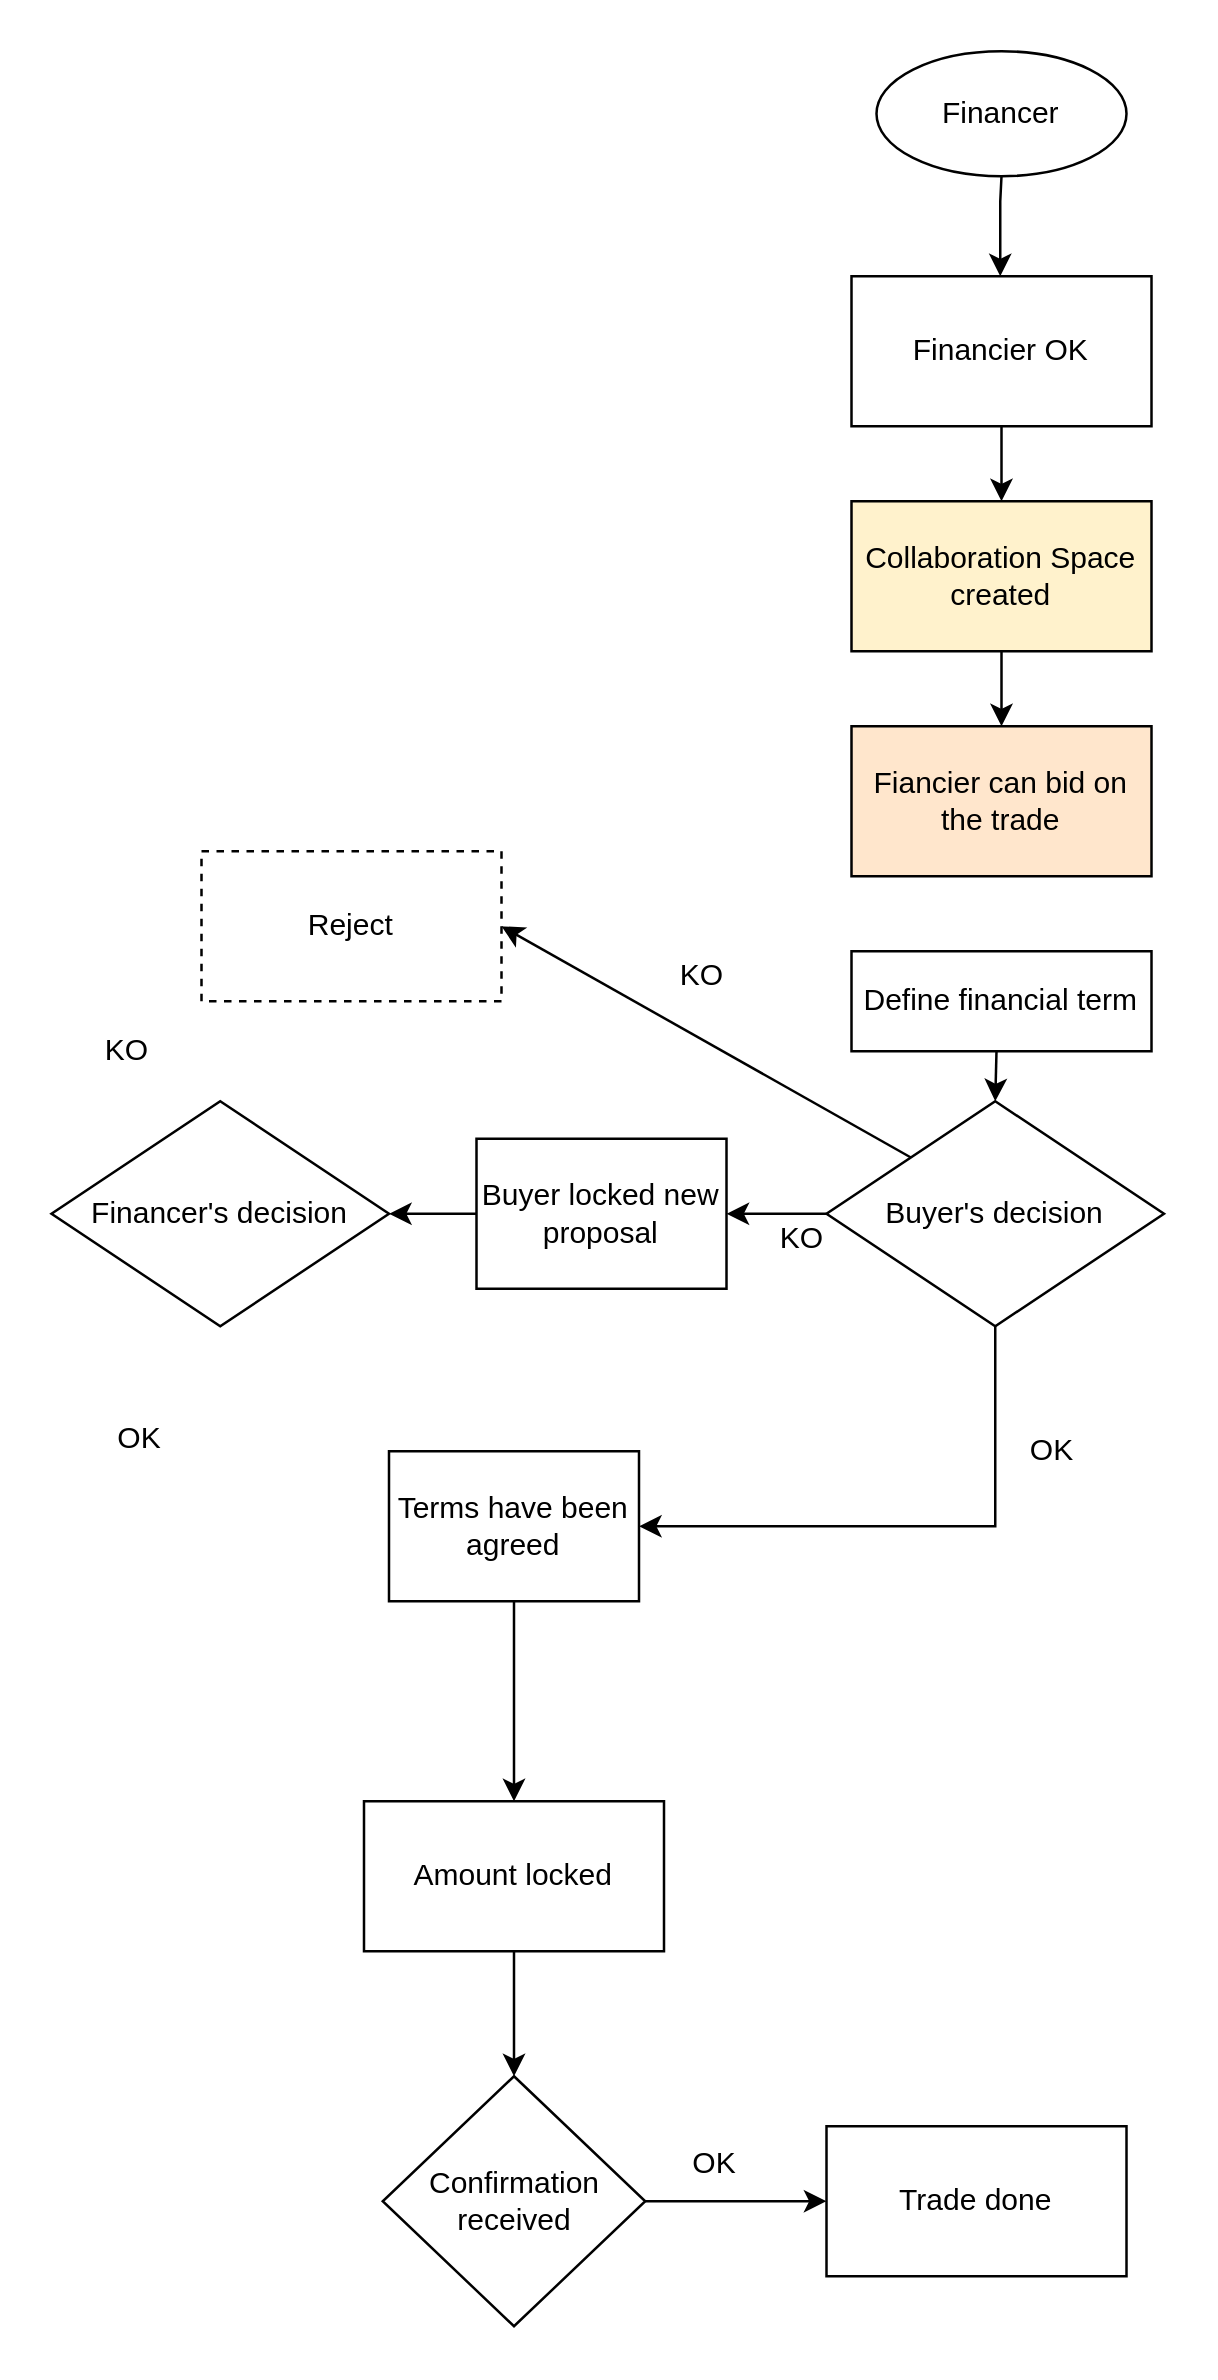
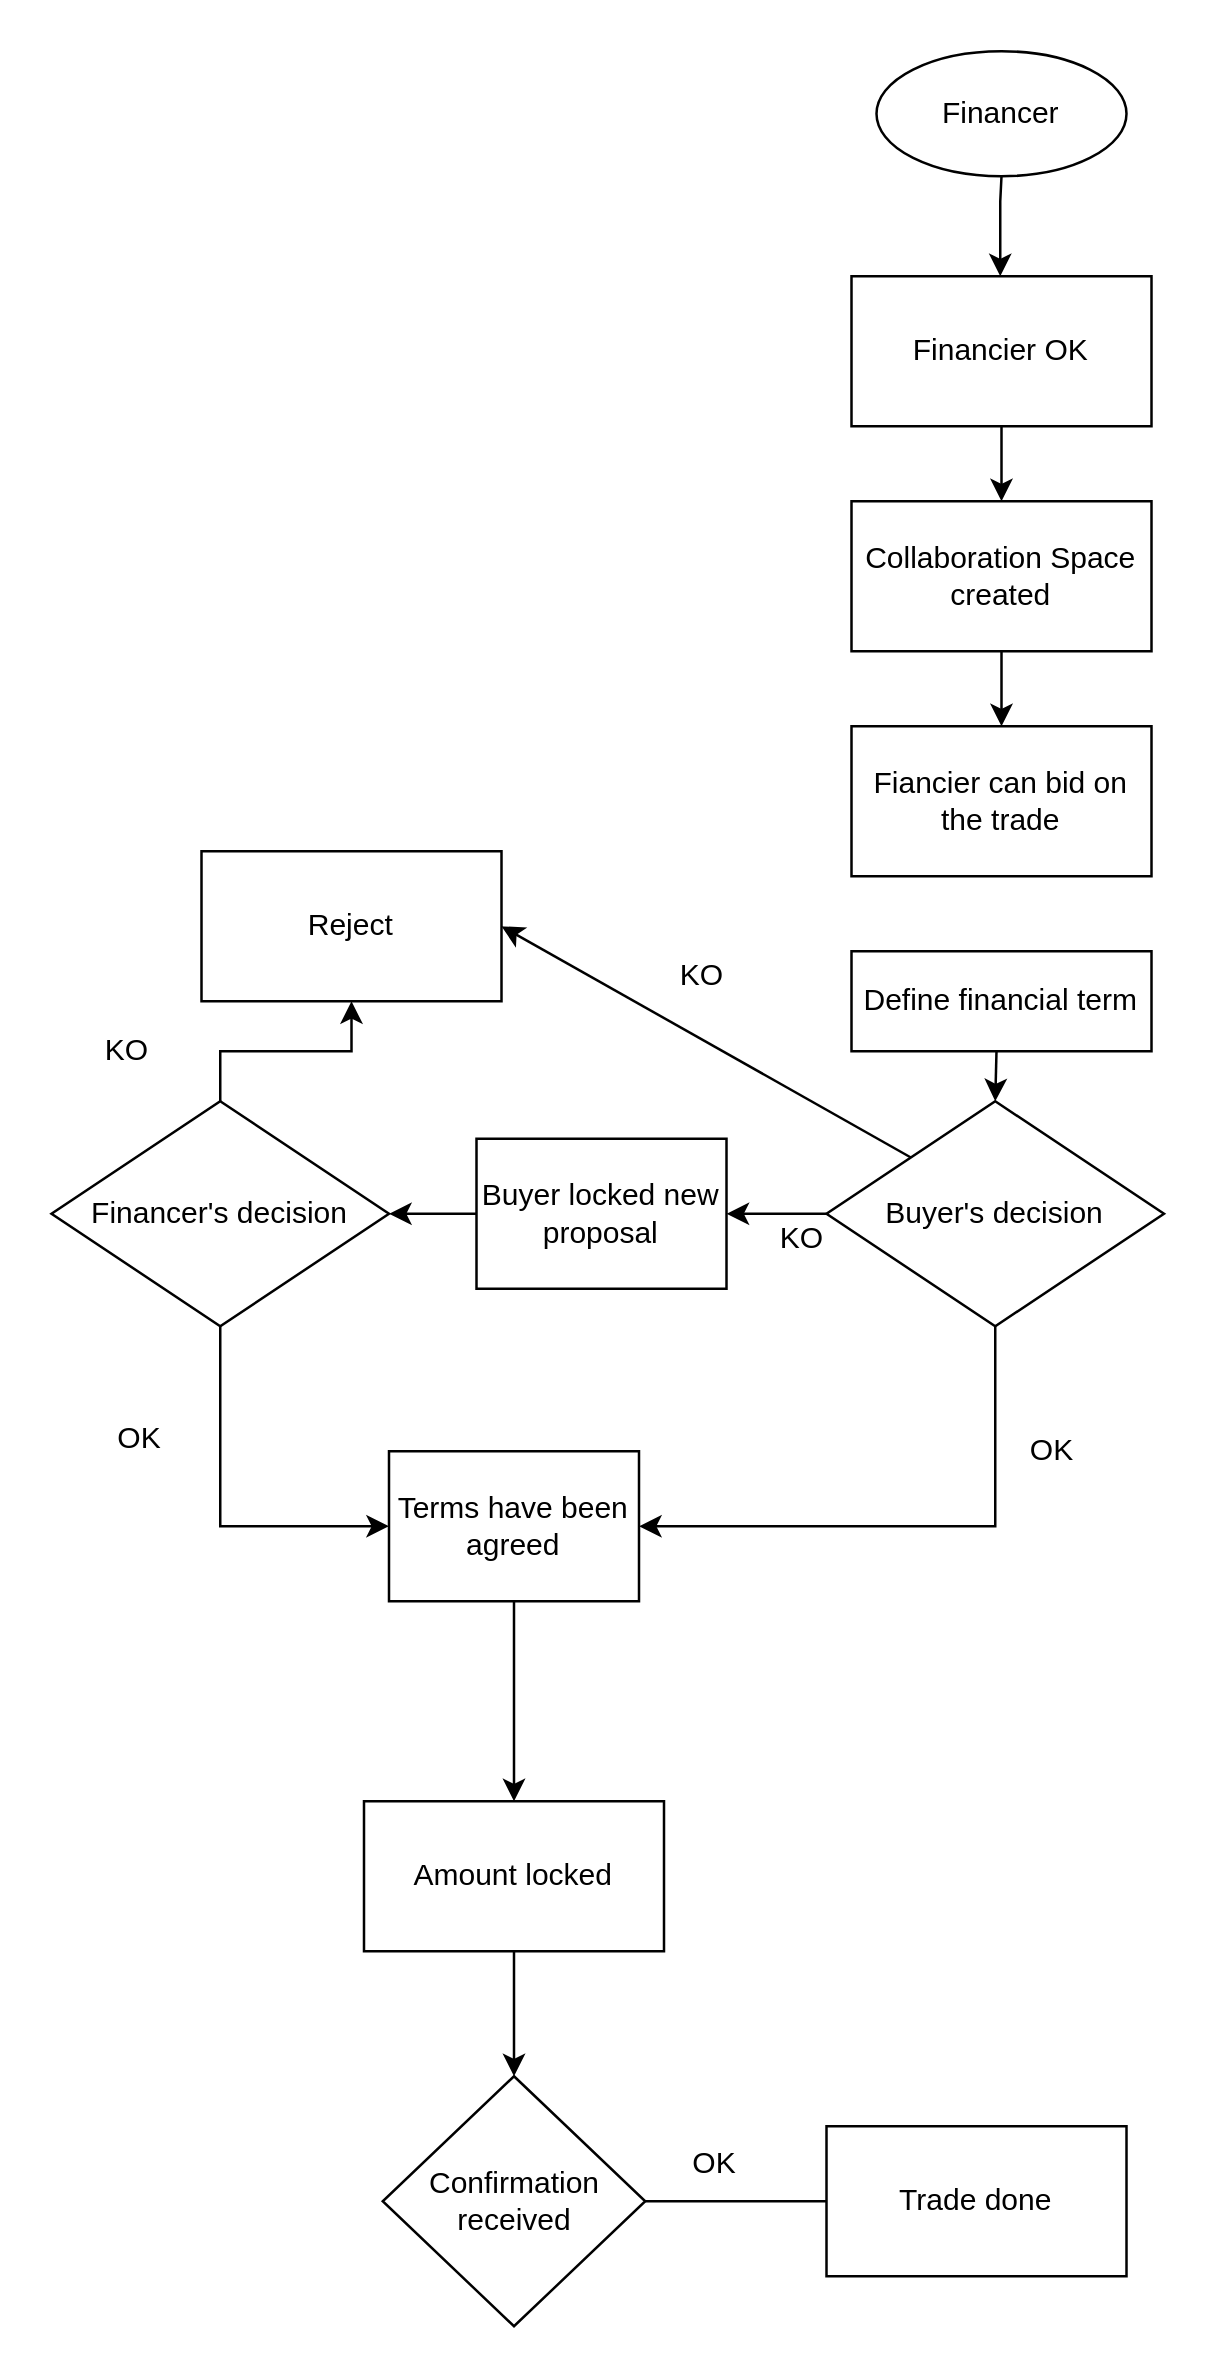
node "Collaboration Space created": fillcolor #fff2cc -> #ffffff
node "Fiancier can bid on the trade": fillcolor #ffe6cc -> #ffffff
node "Reject": style dashed -> solid
edge "Financer's decision" -> "Reject": added
edge "Financer's decision" -> "Terms have been agreed": added
edge "Confirmation received" -> "Trade done": arrowhead classic -> none
